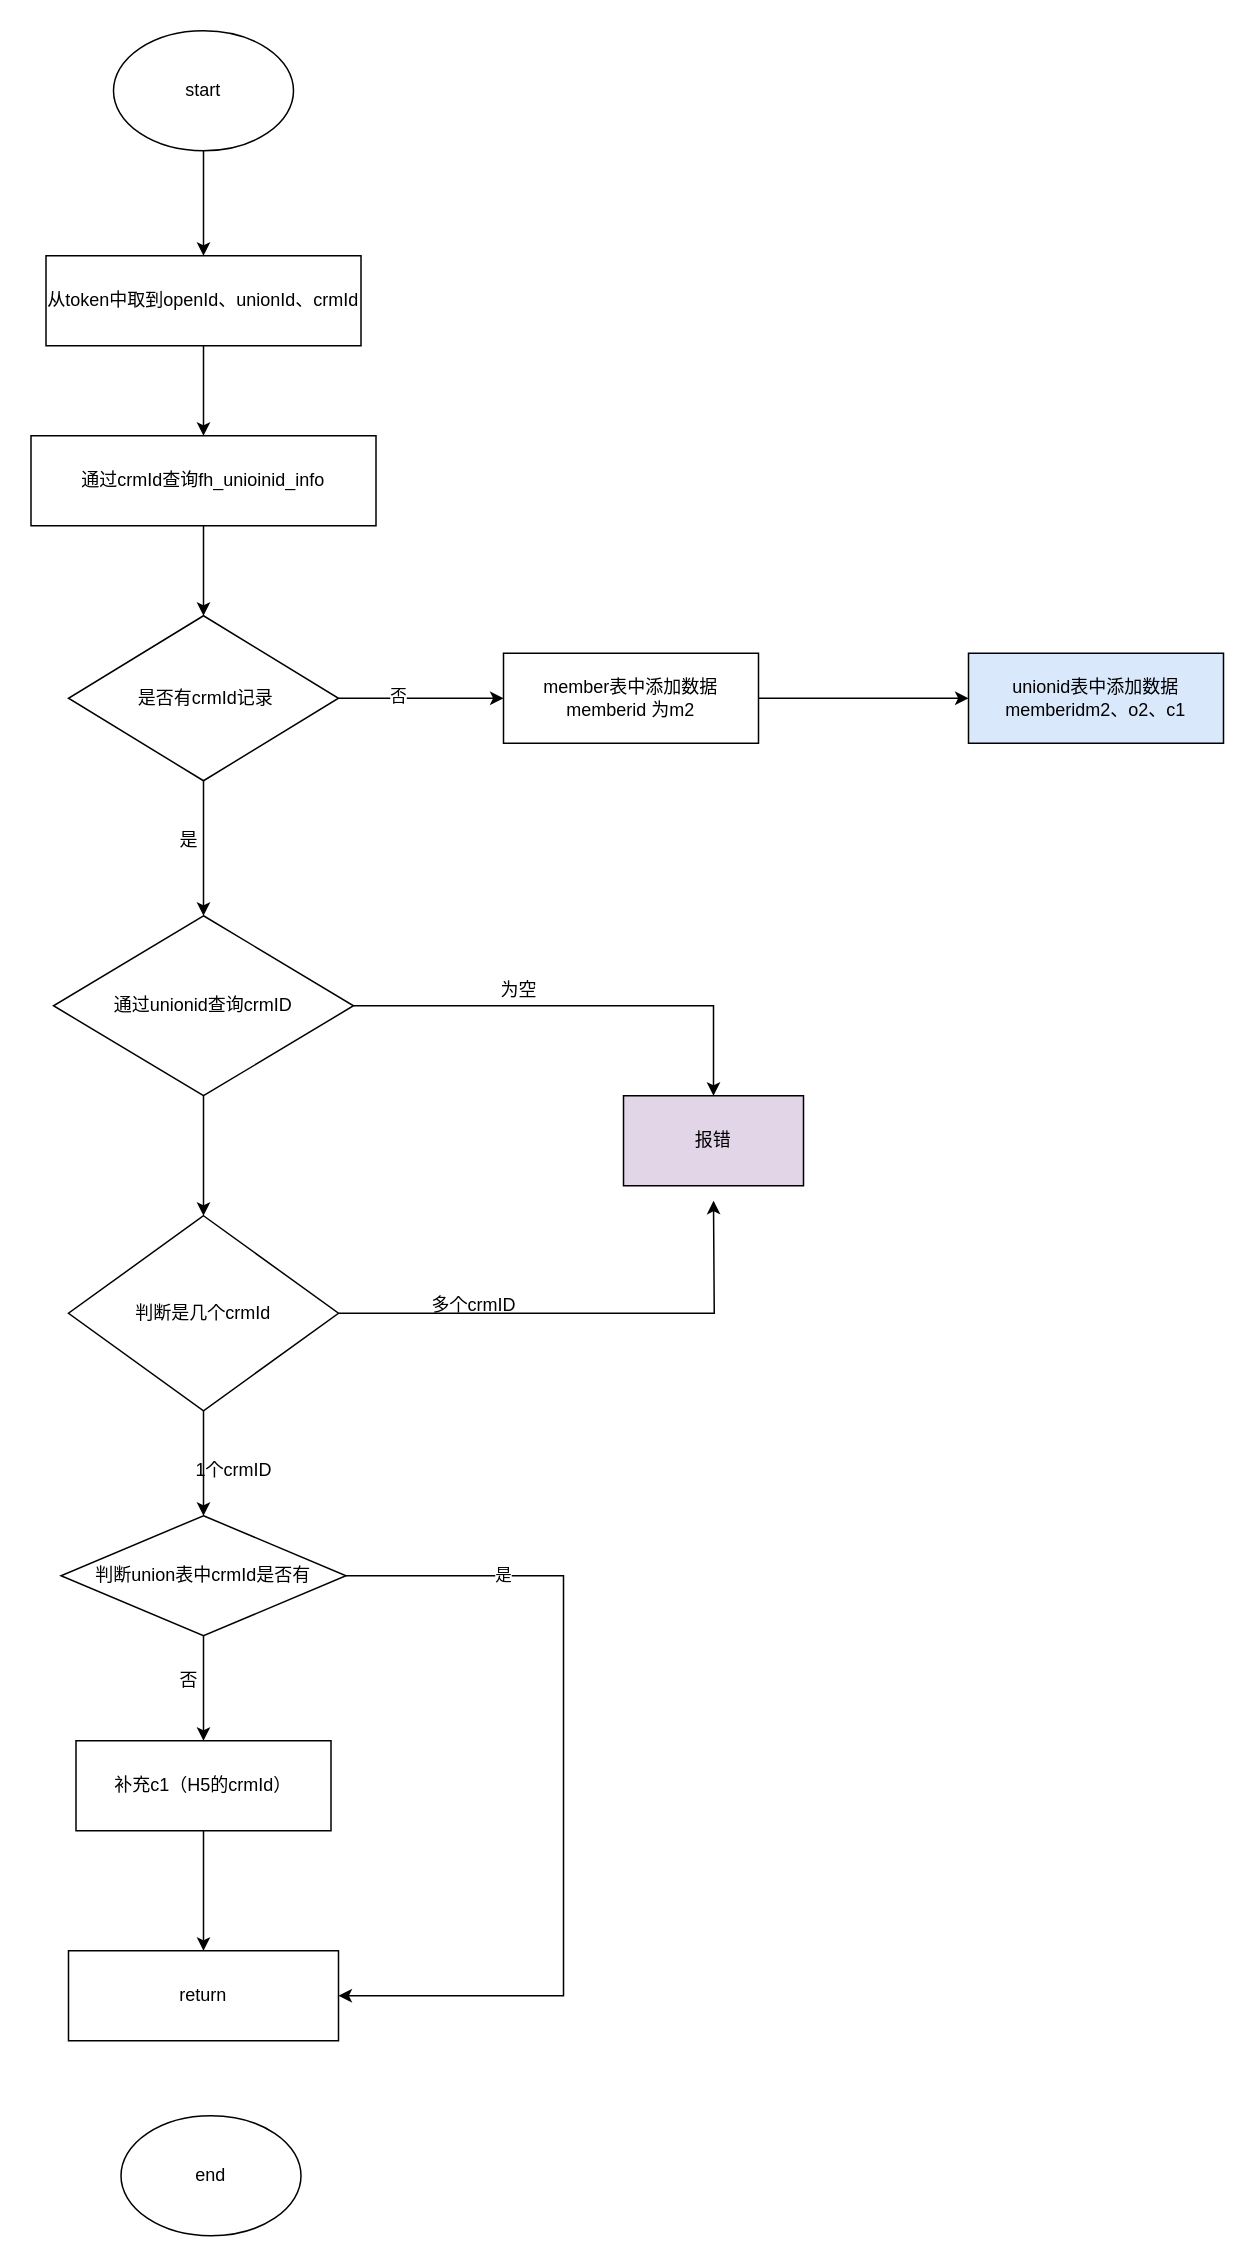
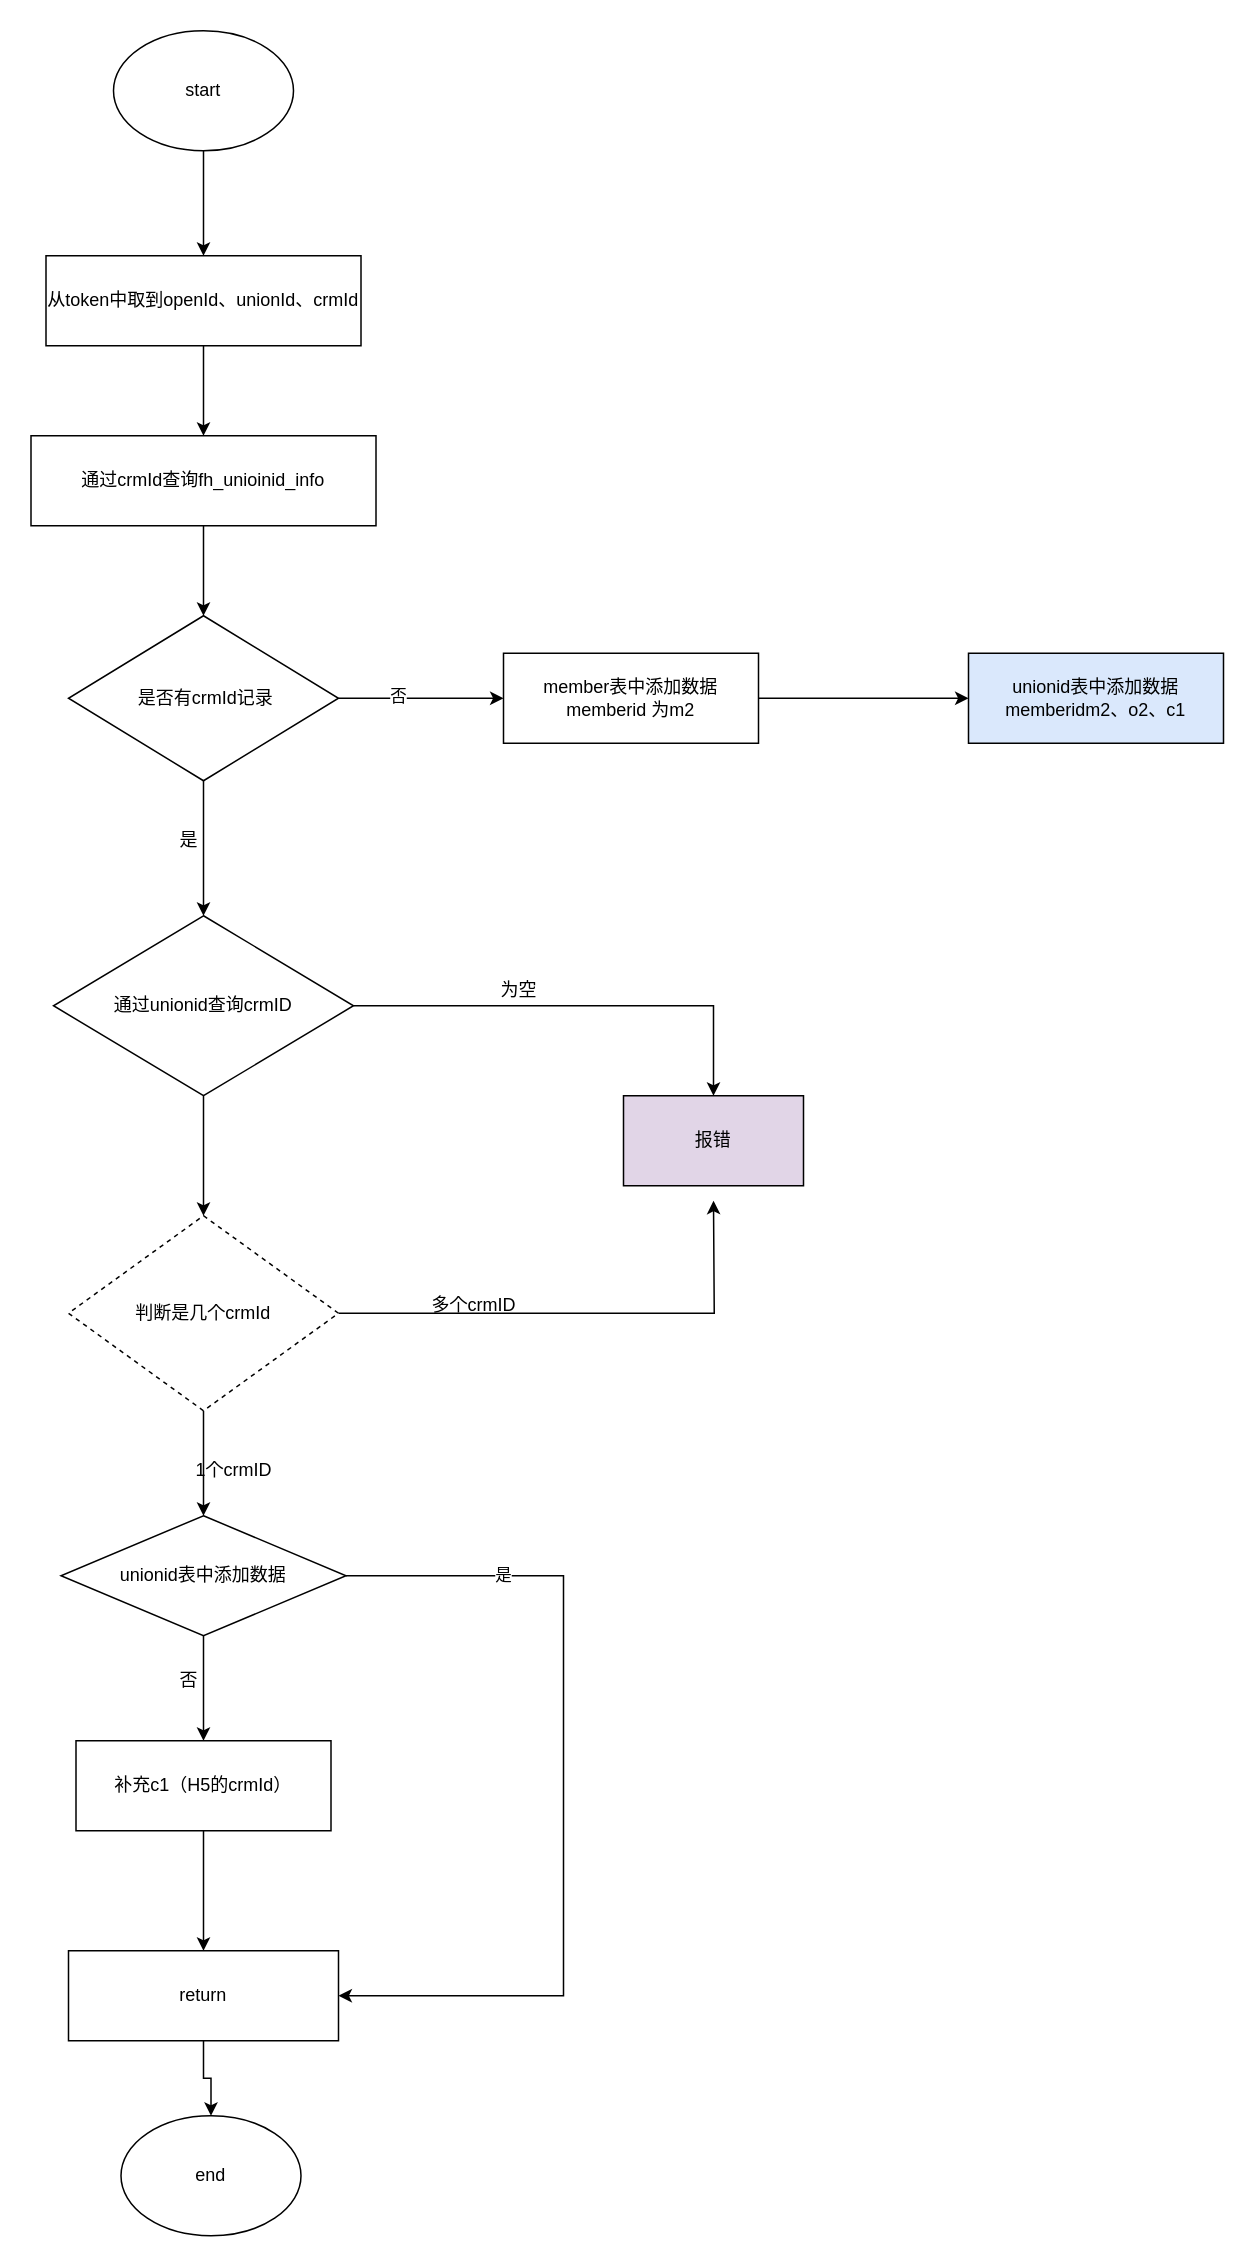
node "判断是几个crmId": style solid -> dashed
node "判断union表中crmId是否有": label "判断union表中crmId是否有" -> "unionid表中添加数据"
edge "return" -> "end": added
